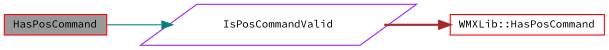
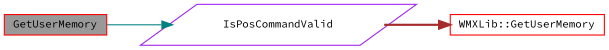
node "HasPosCommand": label "HasPosCommand" -> "GetUserMemory"
node "WMXLib::HasPosCommand": label "WMXLib::HasPosCommand" -> "WMXLib::GetUserMemory"
